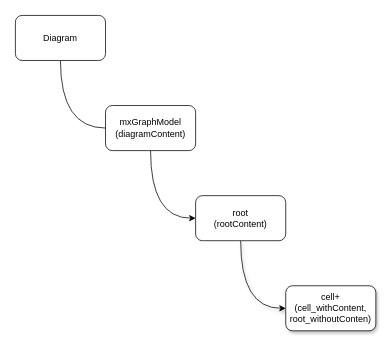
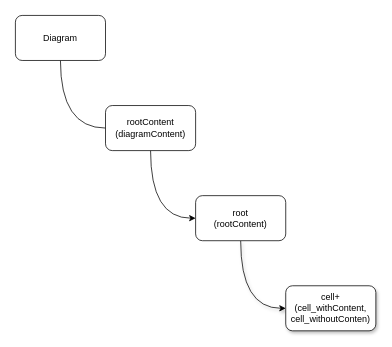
node "mxGraphModel (diagramContent)": label "mxGraphModel (diagramContent)" -> "rootContent (diagramContent)"
node "cell+ (cell_withContent, root_withoutConten)": label "cell+ (cell_withContent, root_withoutConten)" -> "cell+ (cell_withContent, cell_withoutConten)"
